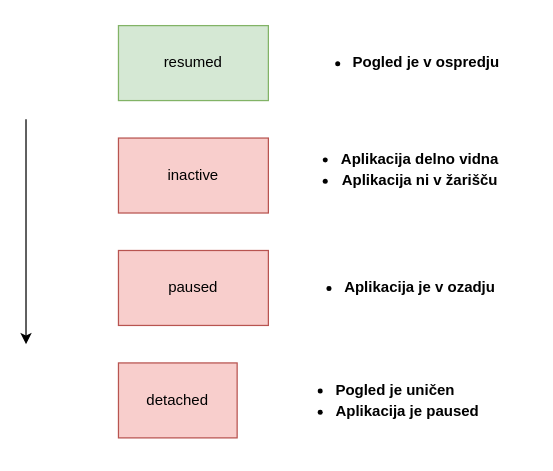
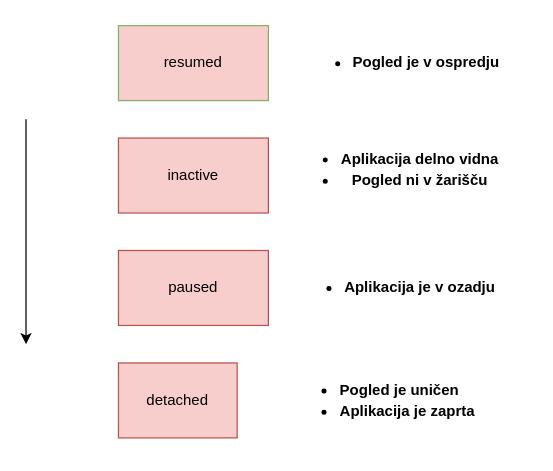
node "resumed": fillcolor #d5e8d4 -> #f8cecc
node "Aplikacija delno vidna Aplikacija ni v žarišču": label "Aplikacija delno vidna Aplikacija ni v žarišču" -> "Aplikacija delno vidna Pogled ni v žarišču"
node "Pogled je uničen Aplikacija je paused": label "Pogled je uničen Aplikacija je paused" -> "Pogled je uničen Aplikacija je zaprta"
